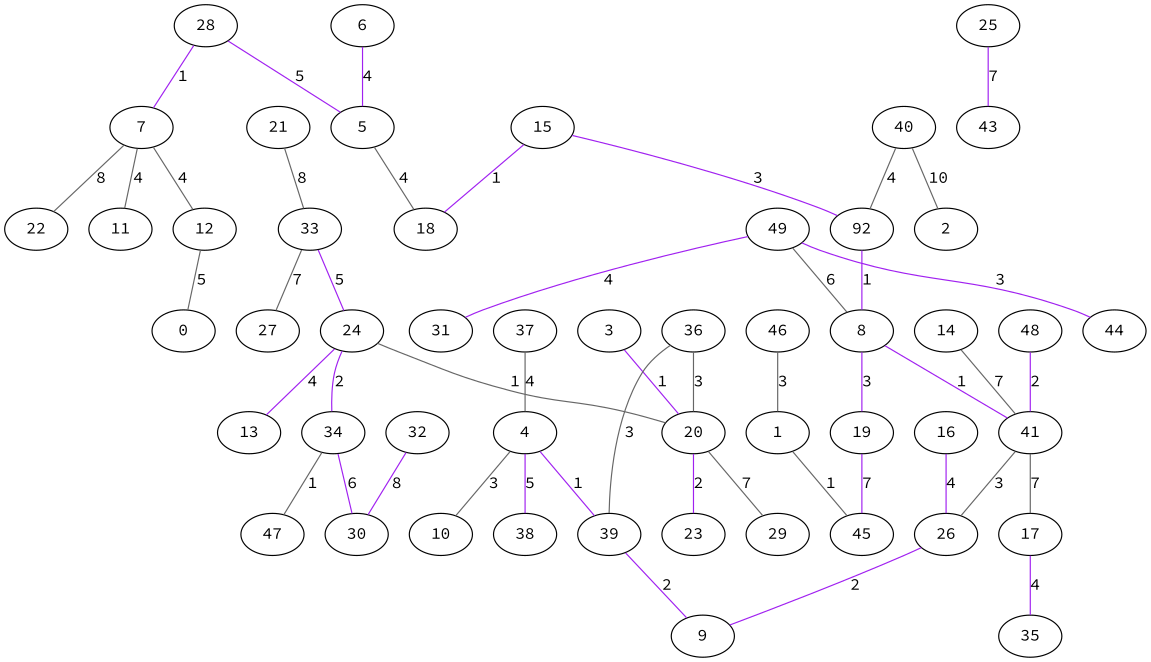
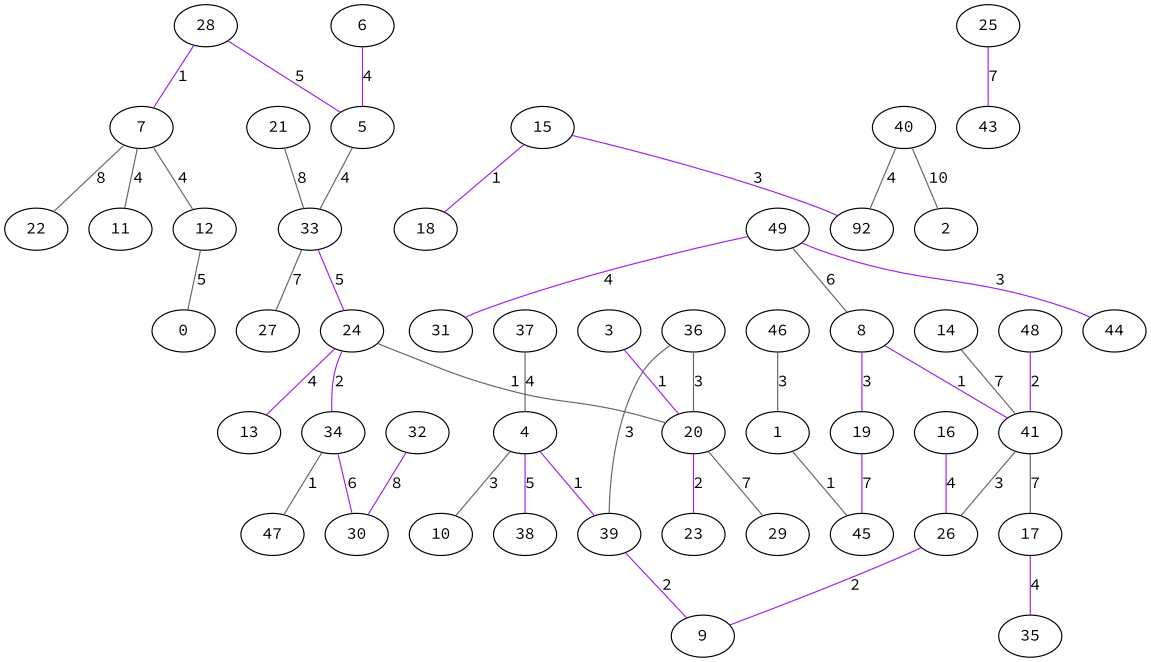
edge "5" -- "18": now "5" -- "33"
edge "92" -- "8": removed, label "1"
